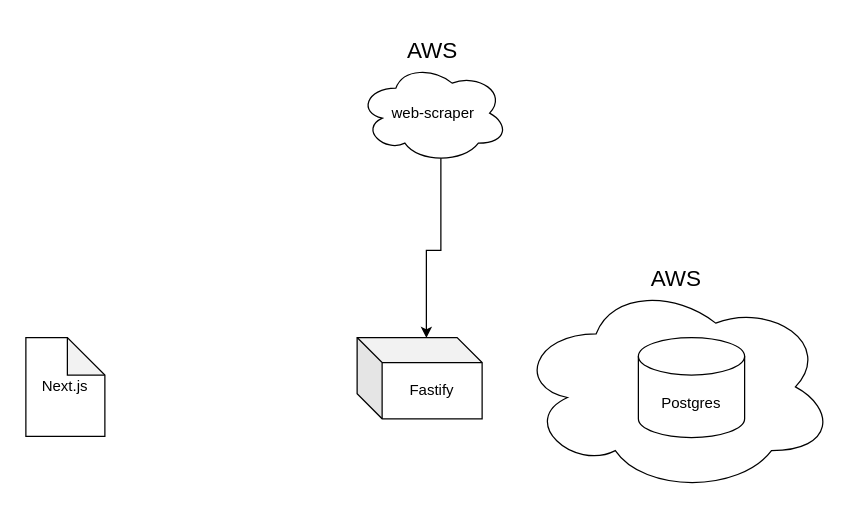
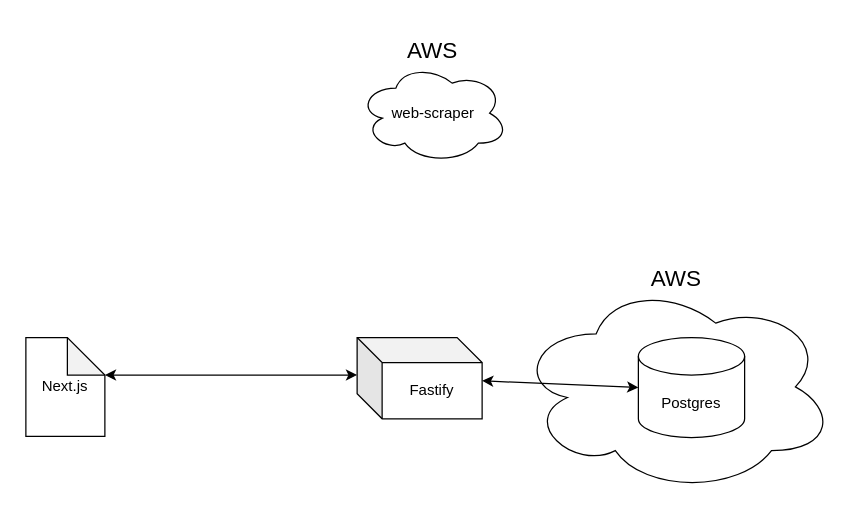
edge "web-scraper" -> "Fastify": removed
edge "Fastify" -- "Next.js": added
edge "Fastify" -- "Postgres": added
